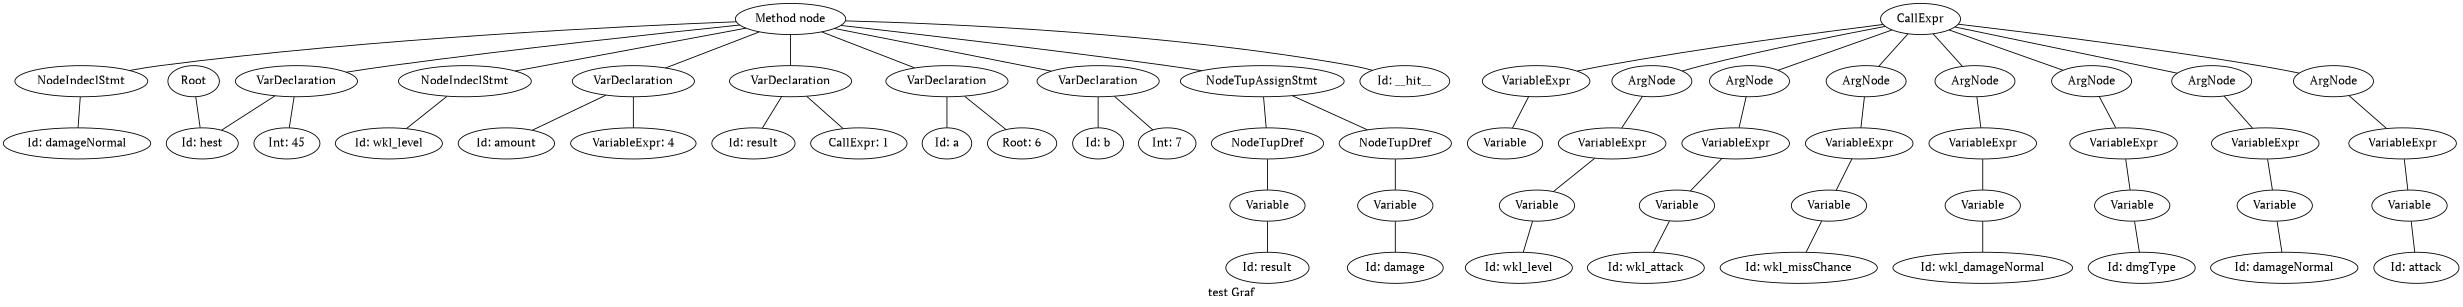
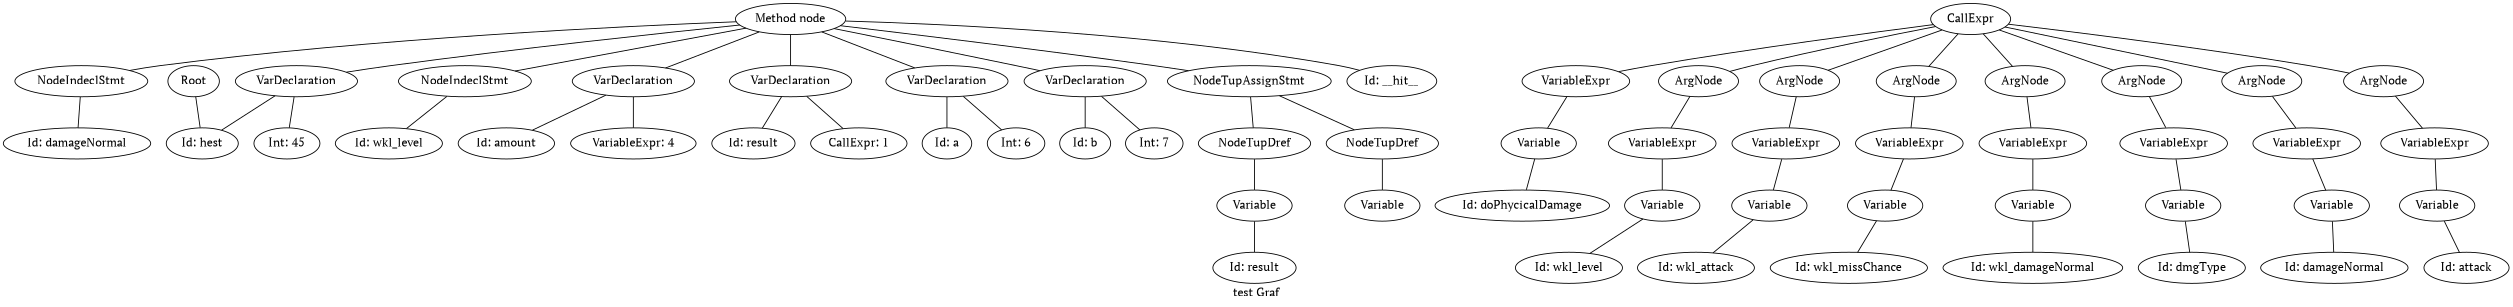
node "Root: 6": label "Root: 6" -> "Int: 6"
node "Id: doPhycicalDamage": added
node "Id: damage": removed
